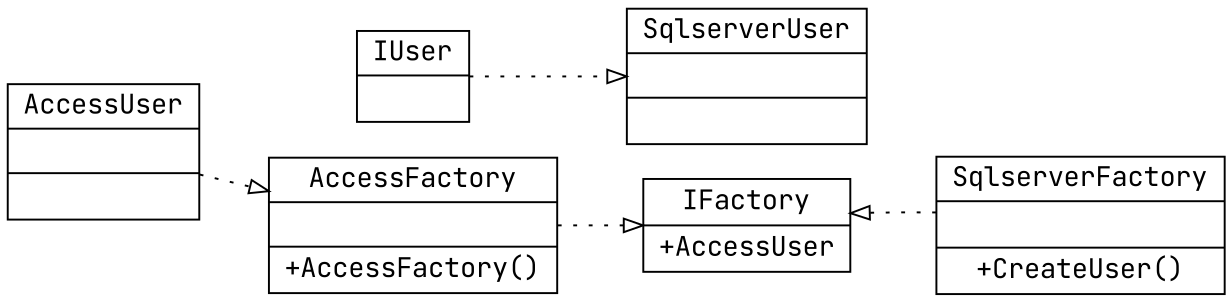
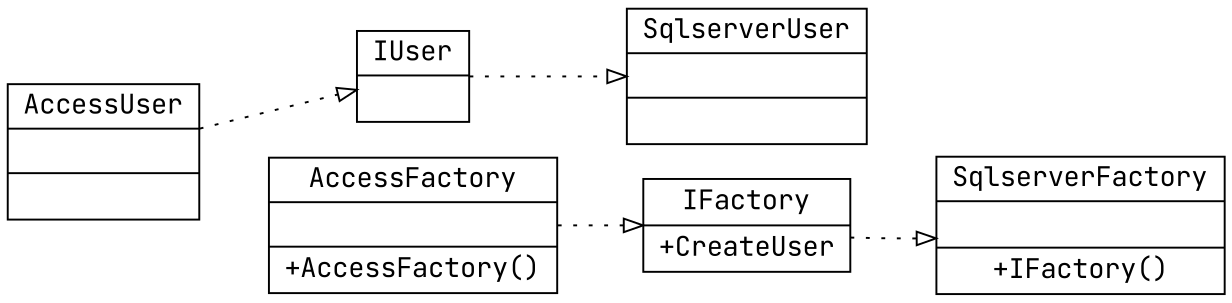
edge "AccessUser" -> "AccessFactory": now "AccessUser" -> "IUser"
edge "SqlserverFactory" -> "IFactory": reversed
node "IFactory": text "+AccessUser" -> "+CreateUser"
node "SqlserverFactory": text "+CreateUser()" -> "+IFactory()"
